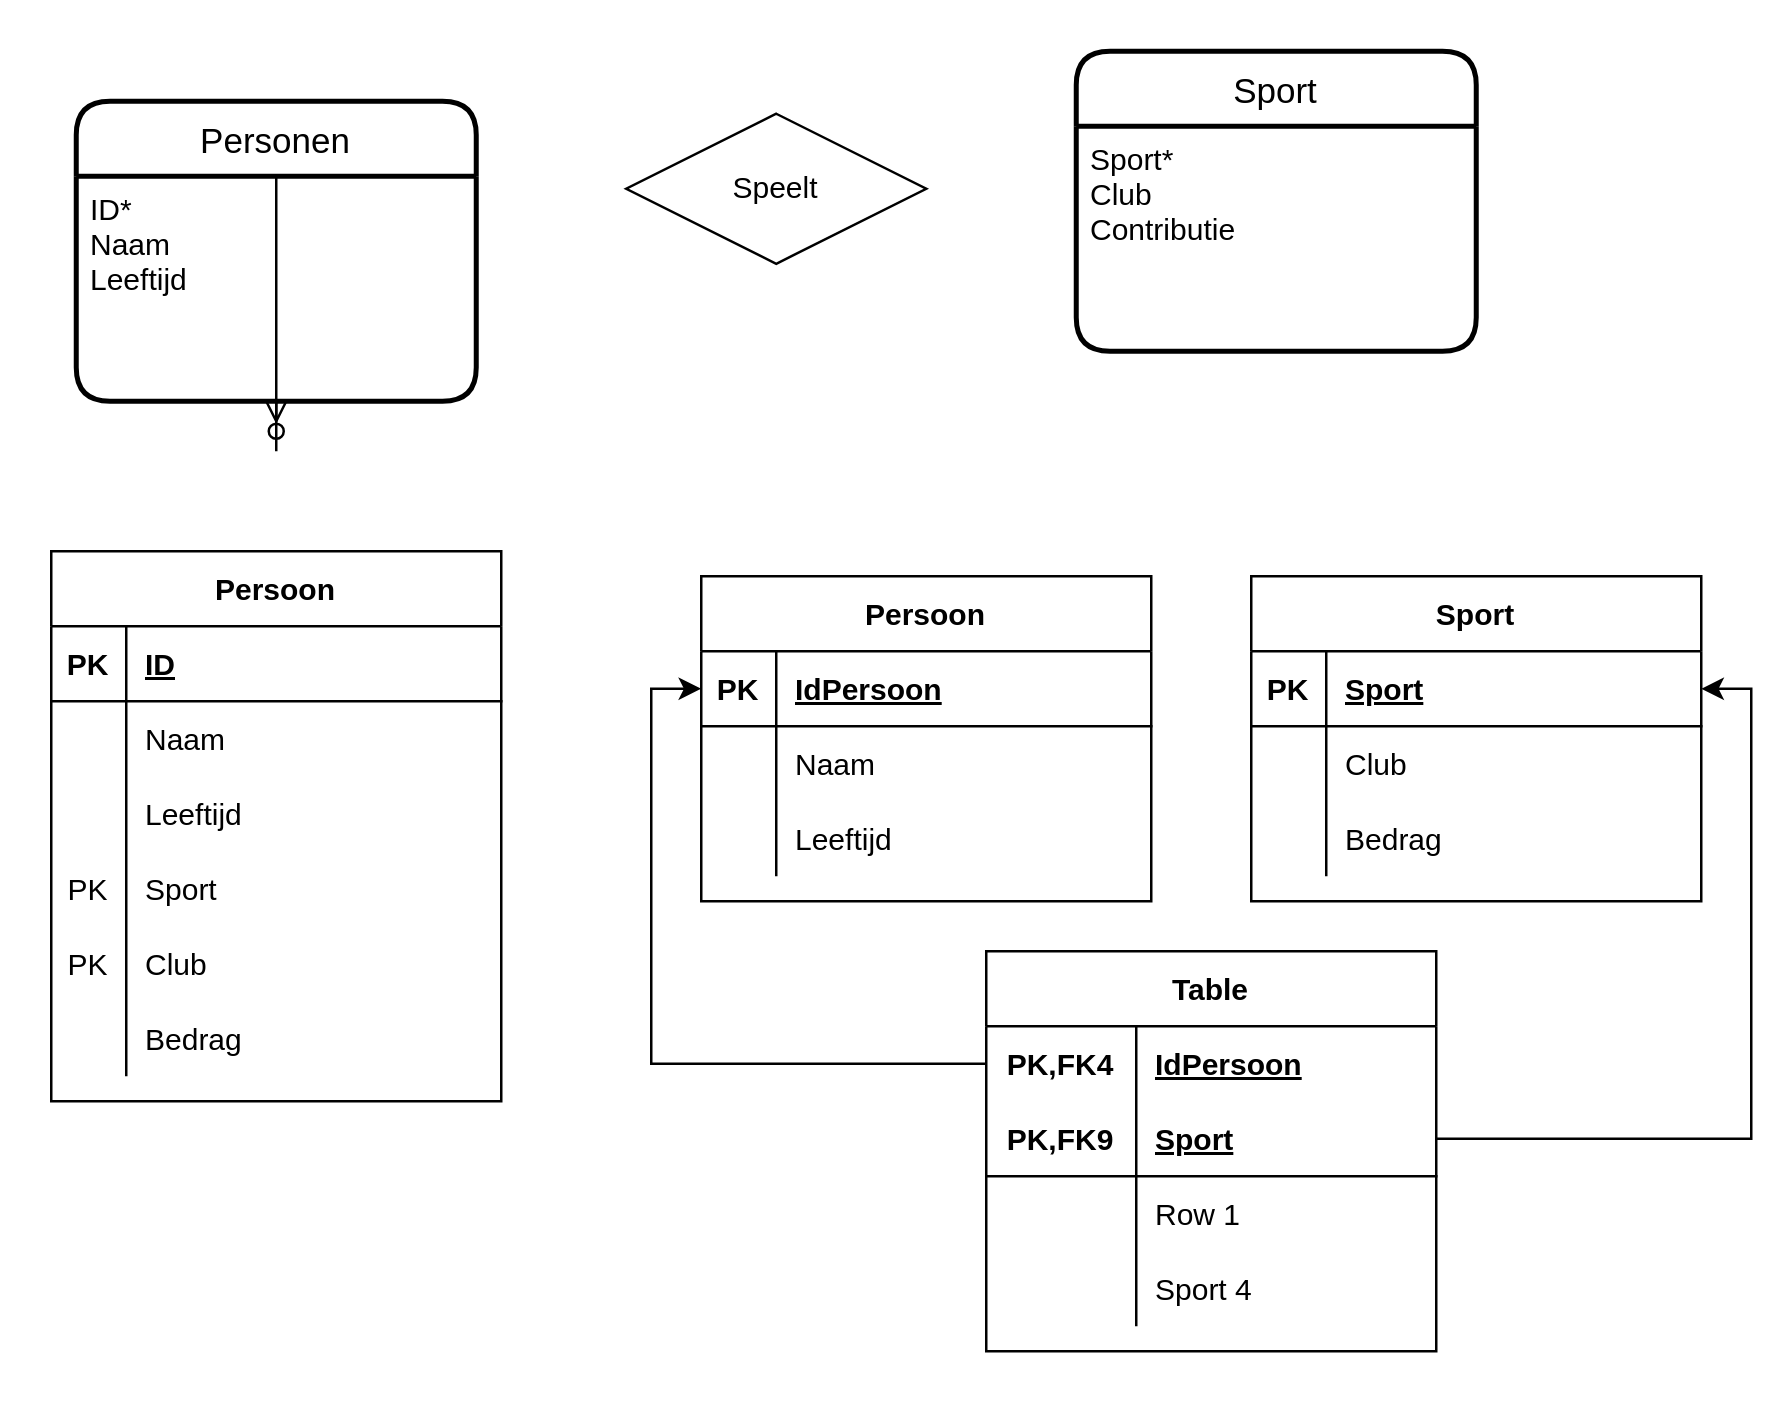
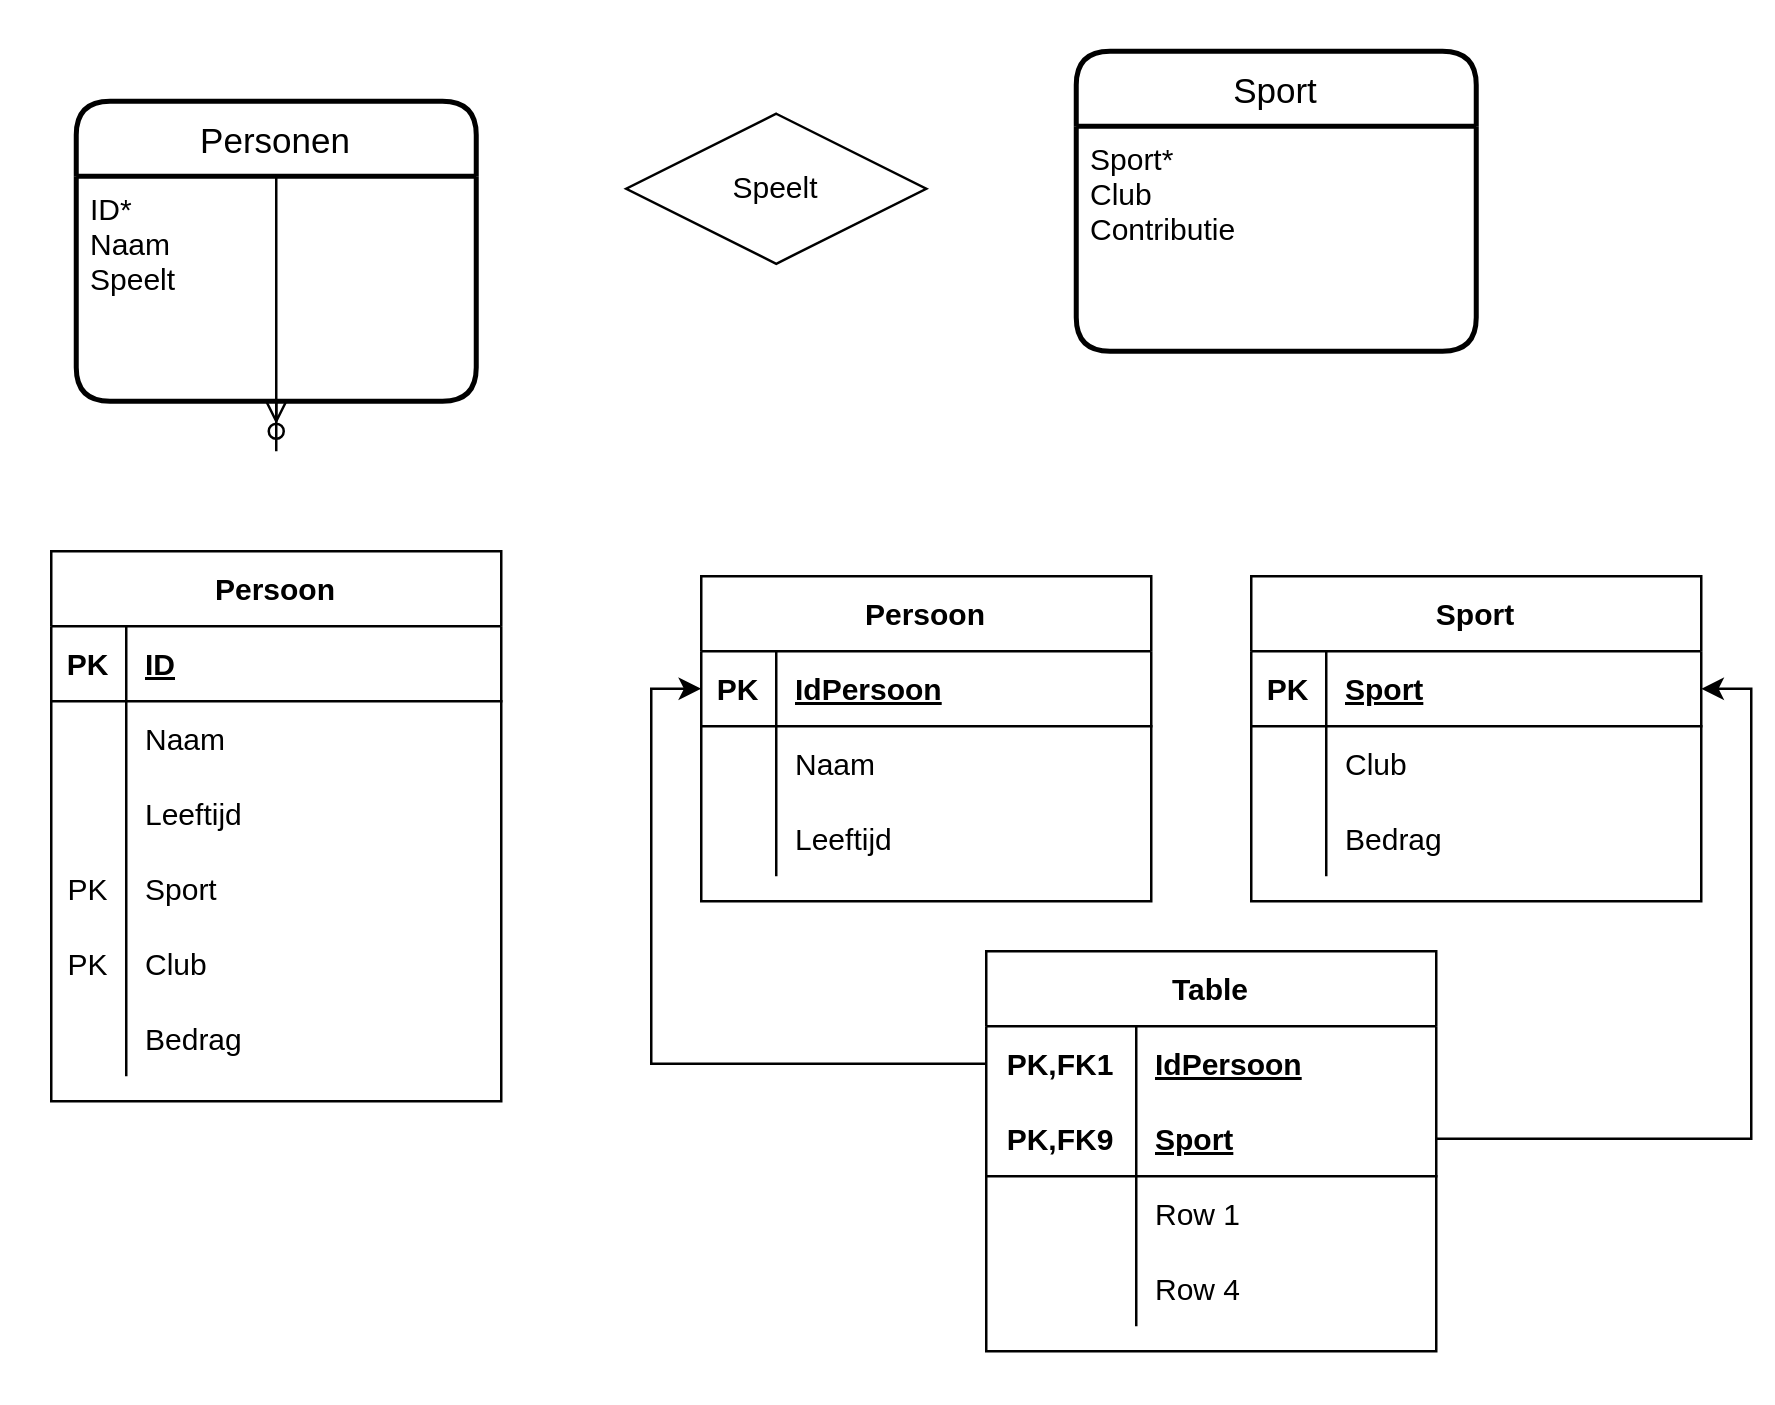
node "ID* Naam Leeftijd": label "ID* Naam Leeftijd" -> "ID* Naam Speelt"
node "PK,FK4": label "PK,FK4" -> "PK,FK1"
node "Sport 4": label "Sport 4" -> "Row 4"
